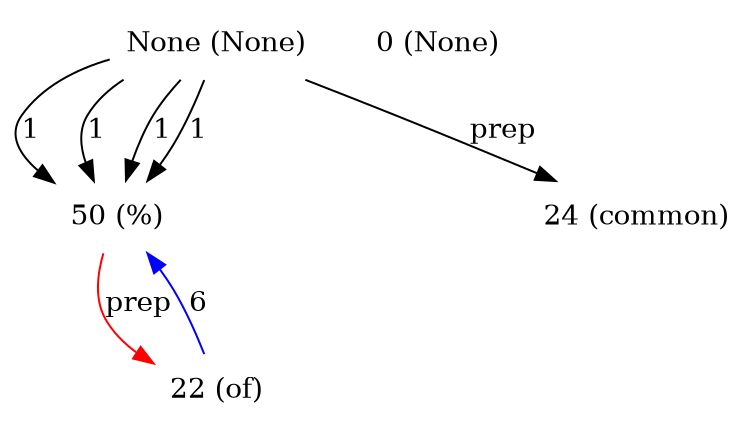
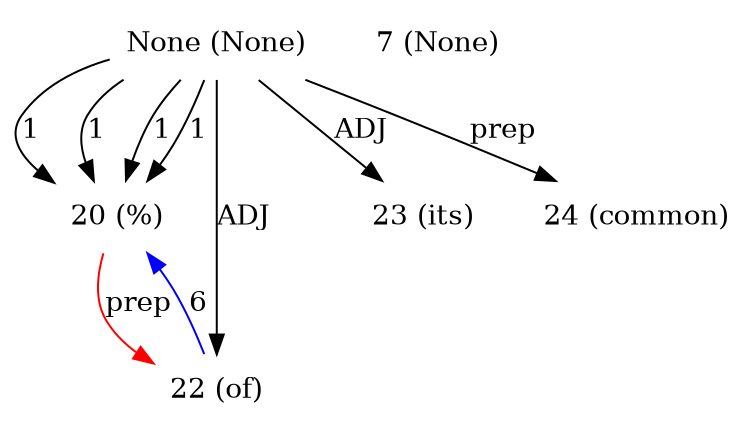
node "0 (None)": label "0 (None)" -> "7 (None)"
edge "None (None)" -> "22 (of)": added, label "ADJ"
node "50 (%)": label "50 (%)" -> "20 (%)"
node "23 (its)": added
